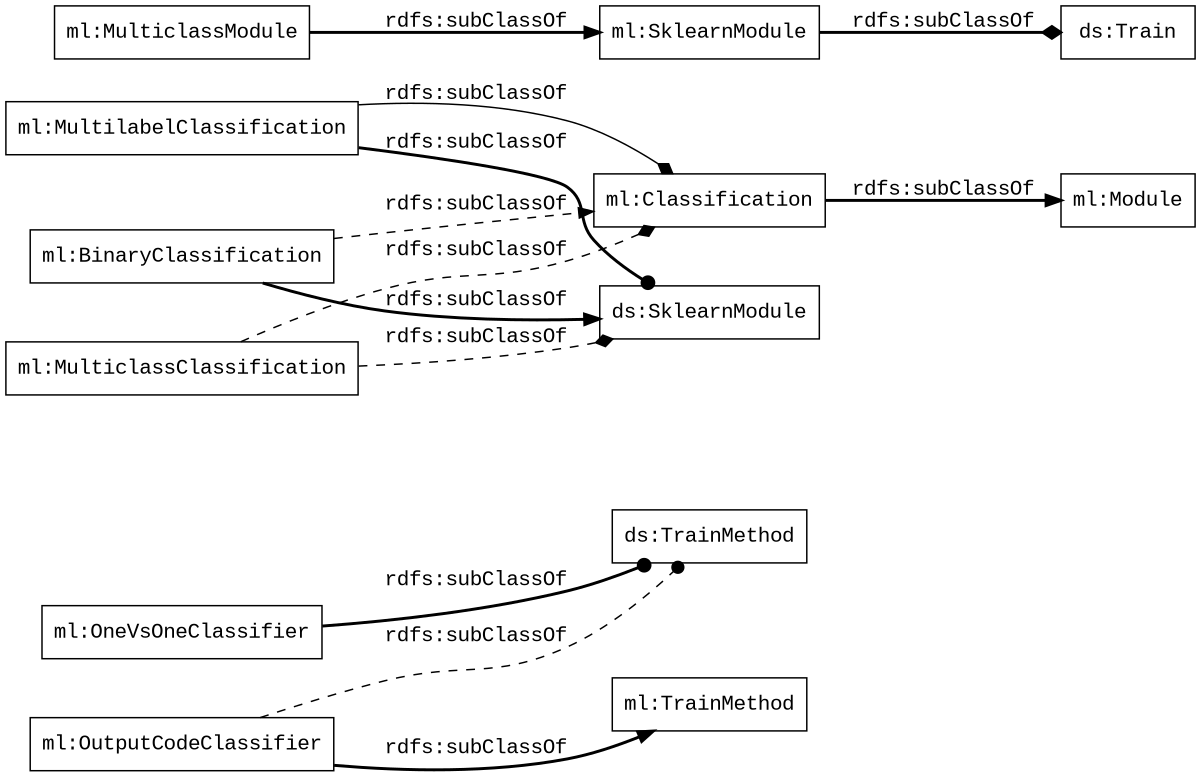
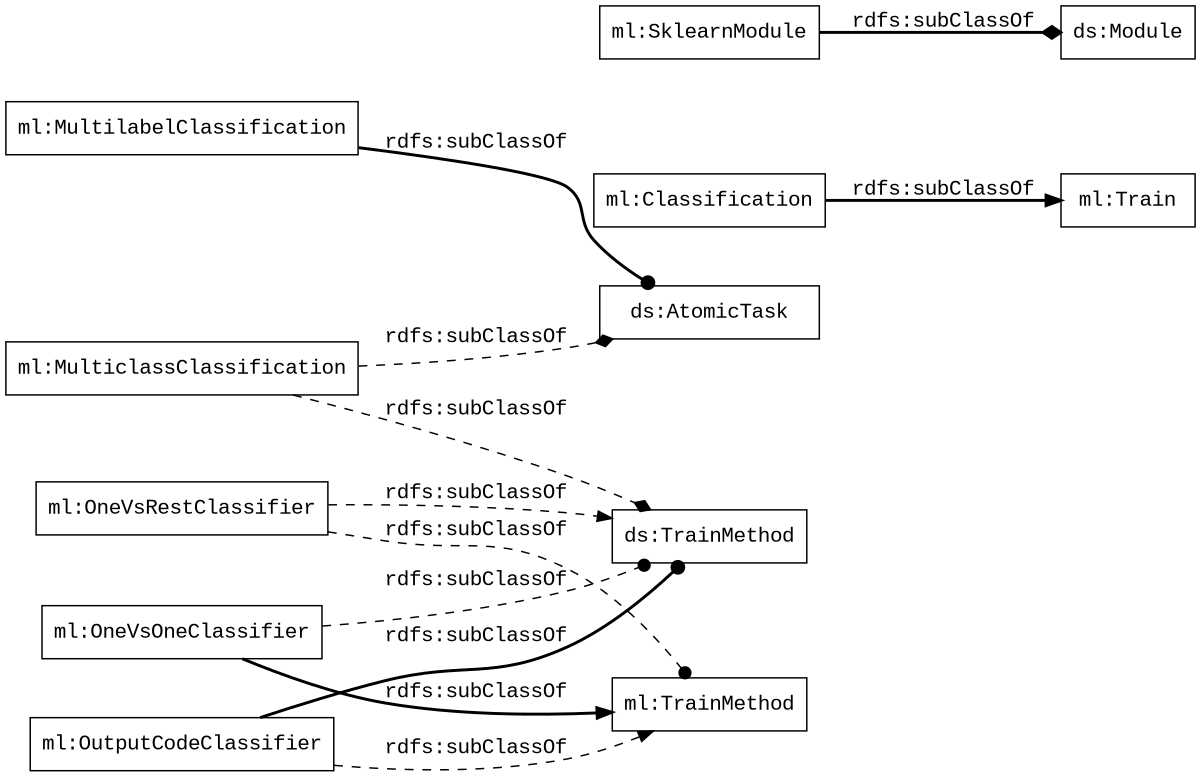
node "ml:MulticlassModule": removed
node "ds:Train": label "ds:Train" -> "ds:Module"
edge "ml:MultilabelClassification" -> "ml:Classification": removed, label "rdfs:subClassOf"
node "ml:Module": label "ml:Module" -> "ml:Train"
node "ml:BinaryClassification": removed
edge "ml:MulticlassClassification" -> "ml:Classification": now "ml:MulticlassClassification" -> "ds:TrainMethod"
node "ds:SklearnModule": label "ds:SklearnModule" -> "ds:AtomicTask"
node "ml:OneVsRestClassifier": added
edge "ml:OneVsOneClassifier" -> "ds:TrainMethod": style bold -> dashed
edge "ml:OutputCodeClassifier" -> "ds:TrainMethod": style dashed -> bold
edge "ml:OneVsOneClassifier" -> "ml:TrainMethod": added, label "rdfs:subClassOf"
edge "ml:OutputCodeClassifier" -> "ml:TrainMethod": style bold -> dashed
